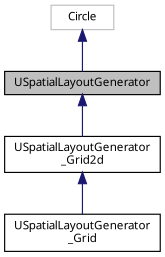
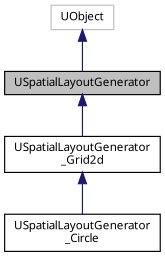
node "Circle": label "Circle" -> "UObject"
node "USpatialLayoutGenerator _Grid": label "USpatialLayoutGenerator _Grid" -> "USpatialLayoutGenerator _Circle"
